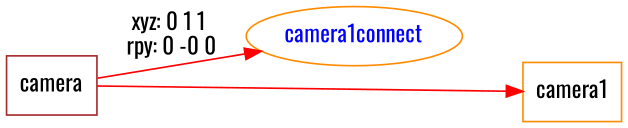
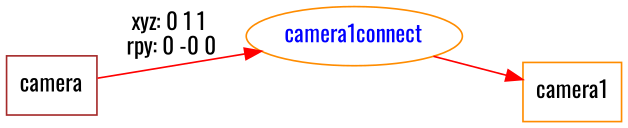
edge "camera" -> "camera1": now "camera1connect" -> "camera1"
